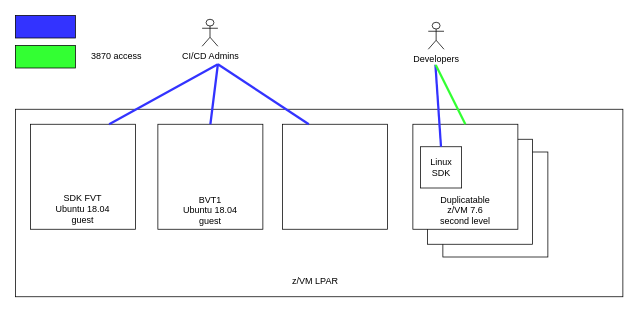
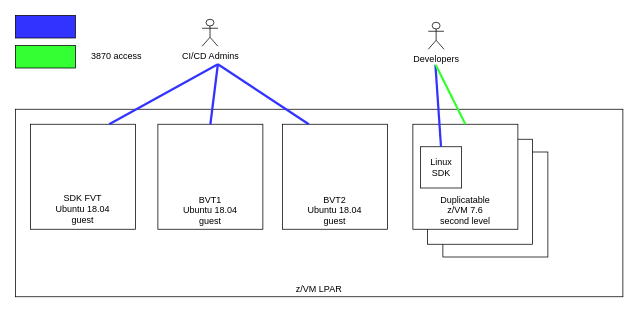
node "BVT2 Ubuntu 18.04 guest": added
node "z/VM LPAR": moved (315, 282) -> (319, 289)
